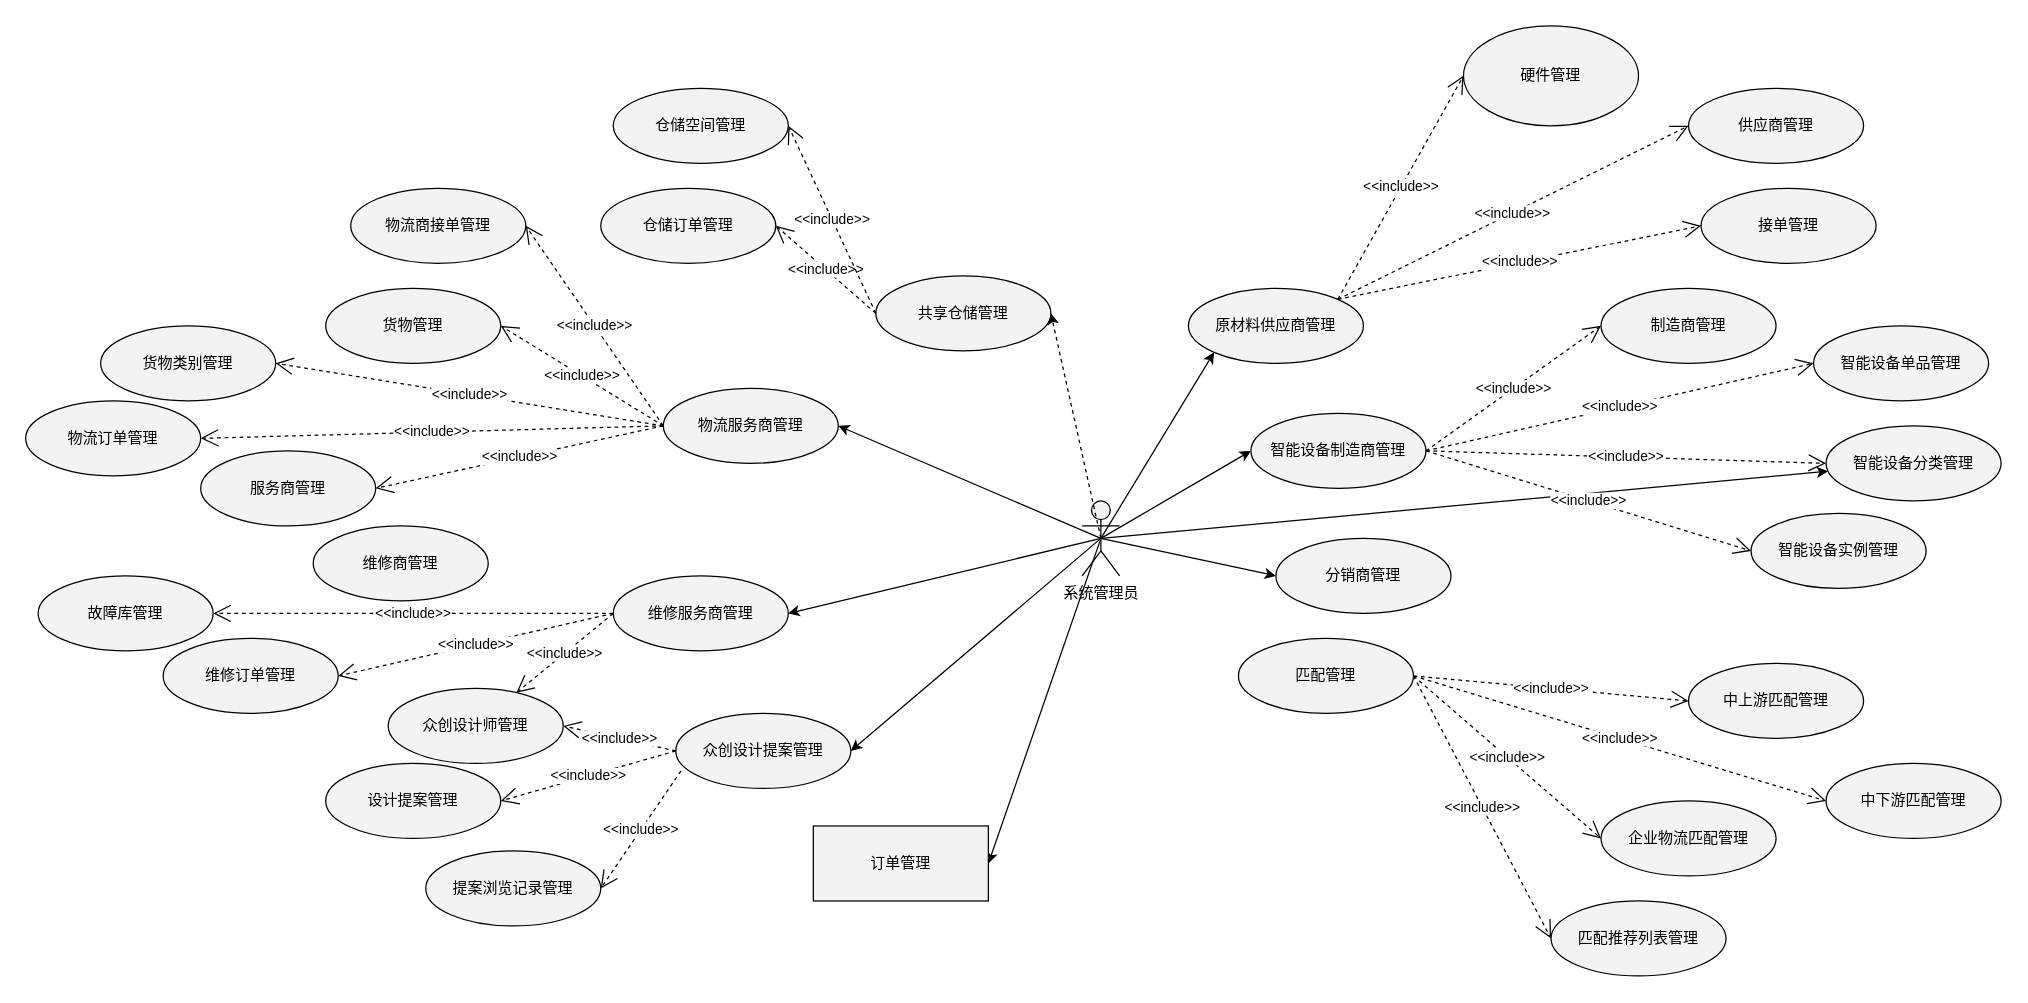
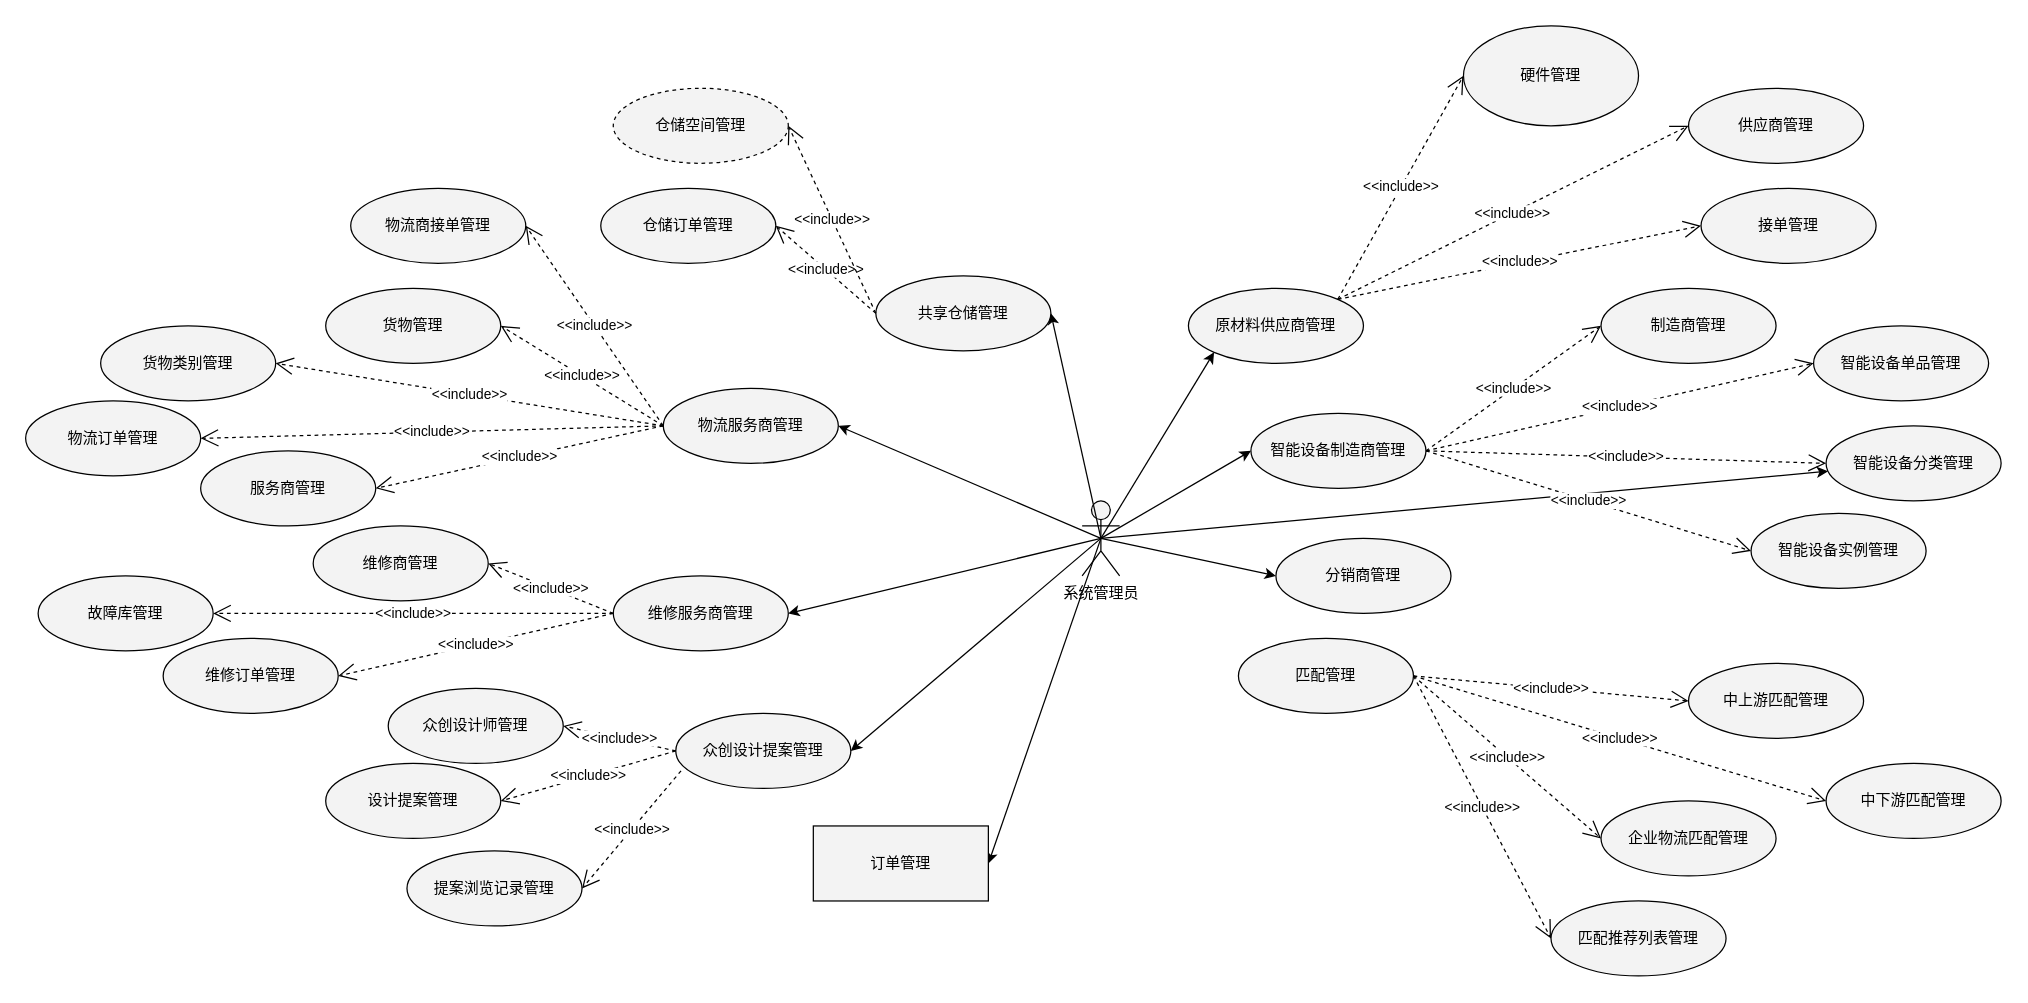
node "仓储空间管理": style solid -> dashed
edge "系统管理员" -> "共享仓储管理": style dashed -> solid
edge "维修服务商管理" -> "众创设计师管理": now "维修服务商管理" -> "维修商管理"
node "提案浏览记录管理": moved (513, 888) -> (494, 888)
